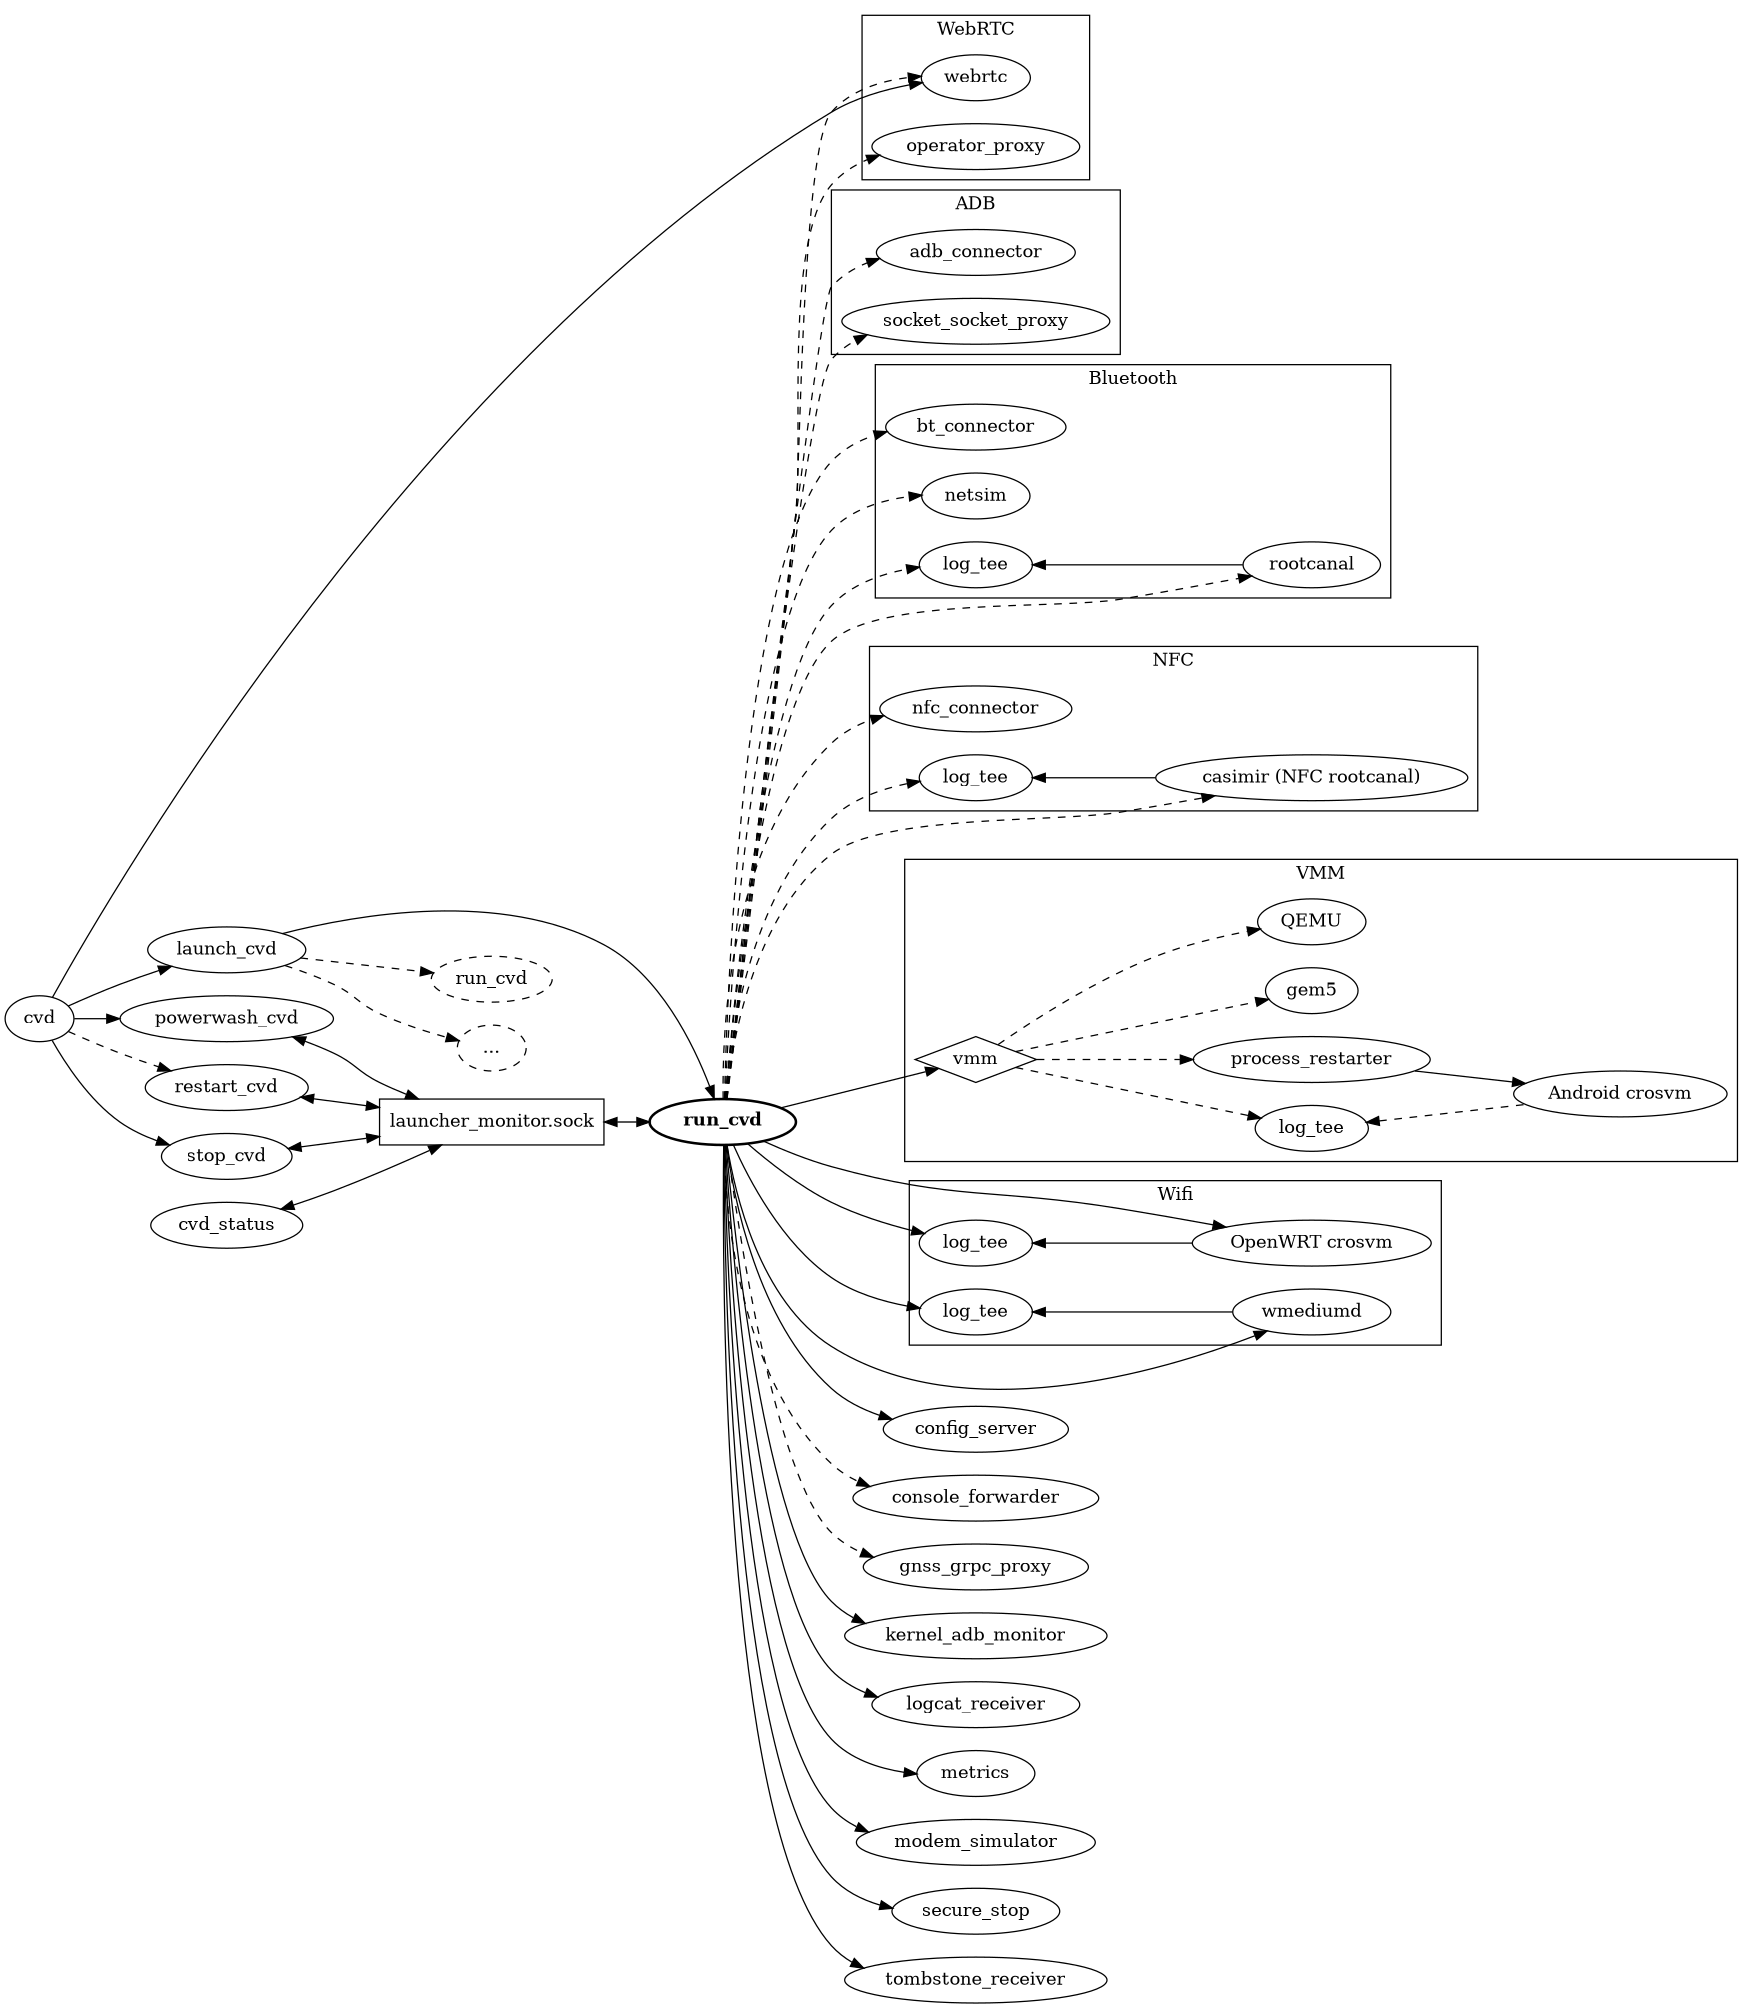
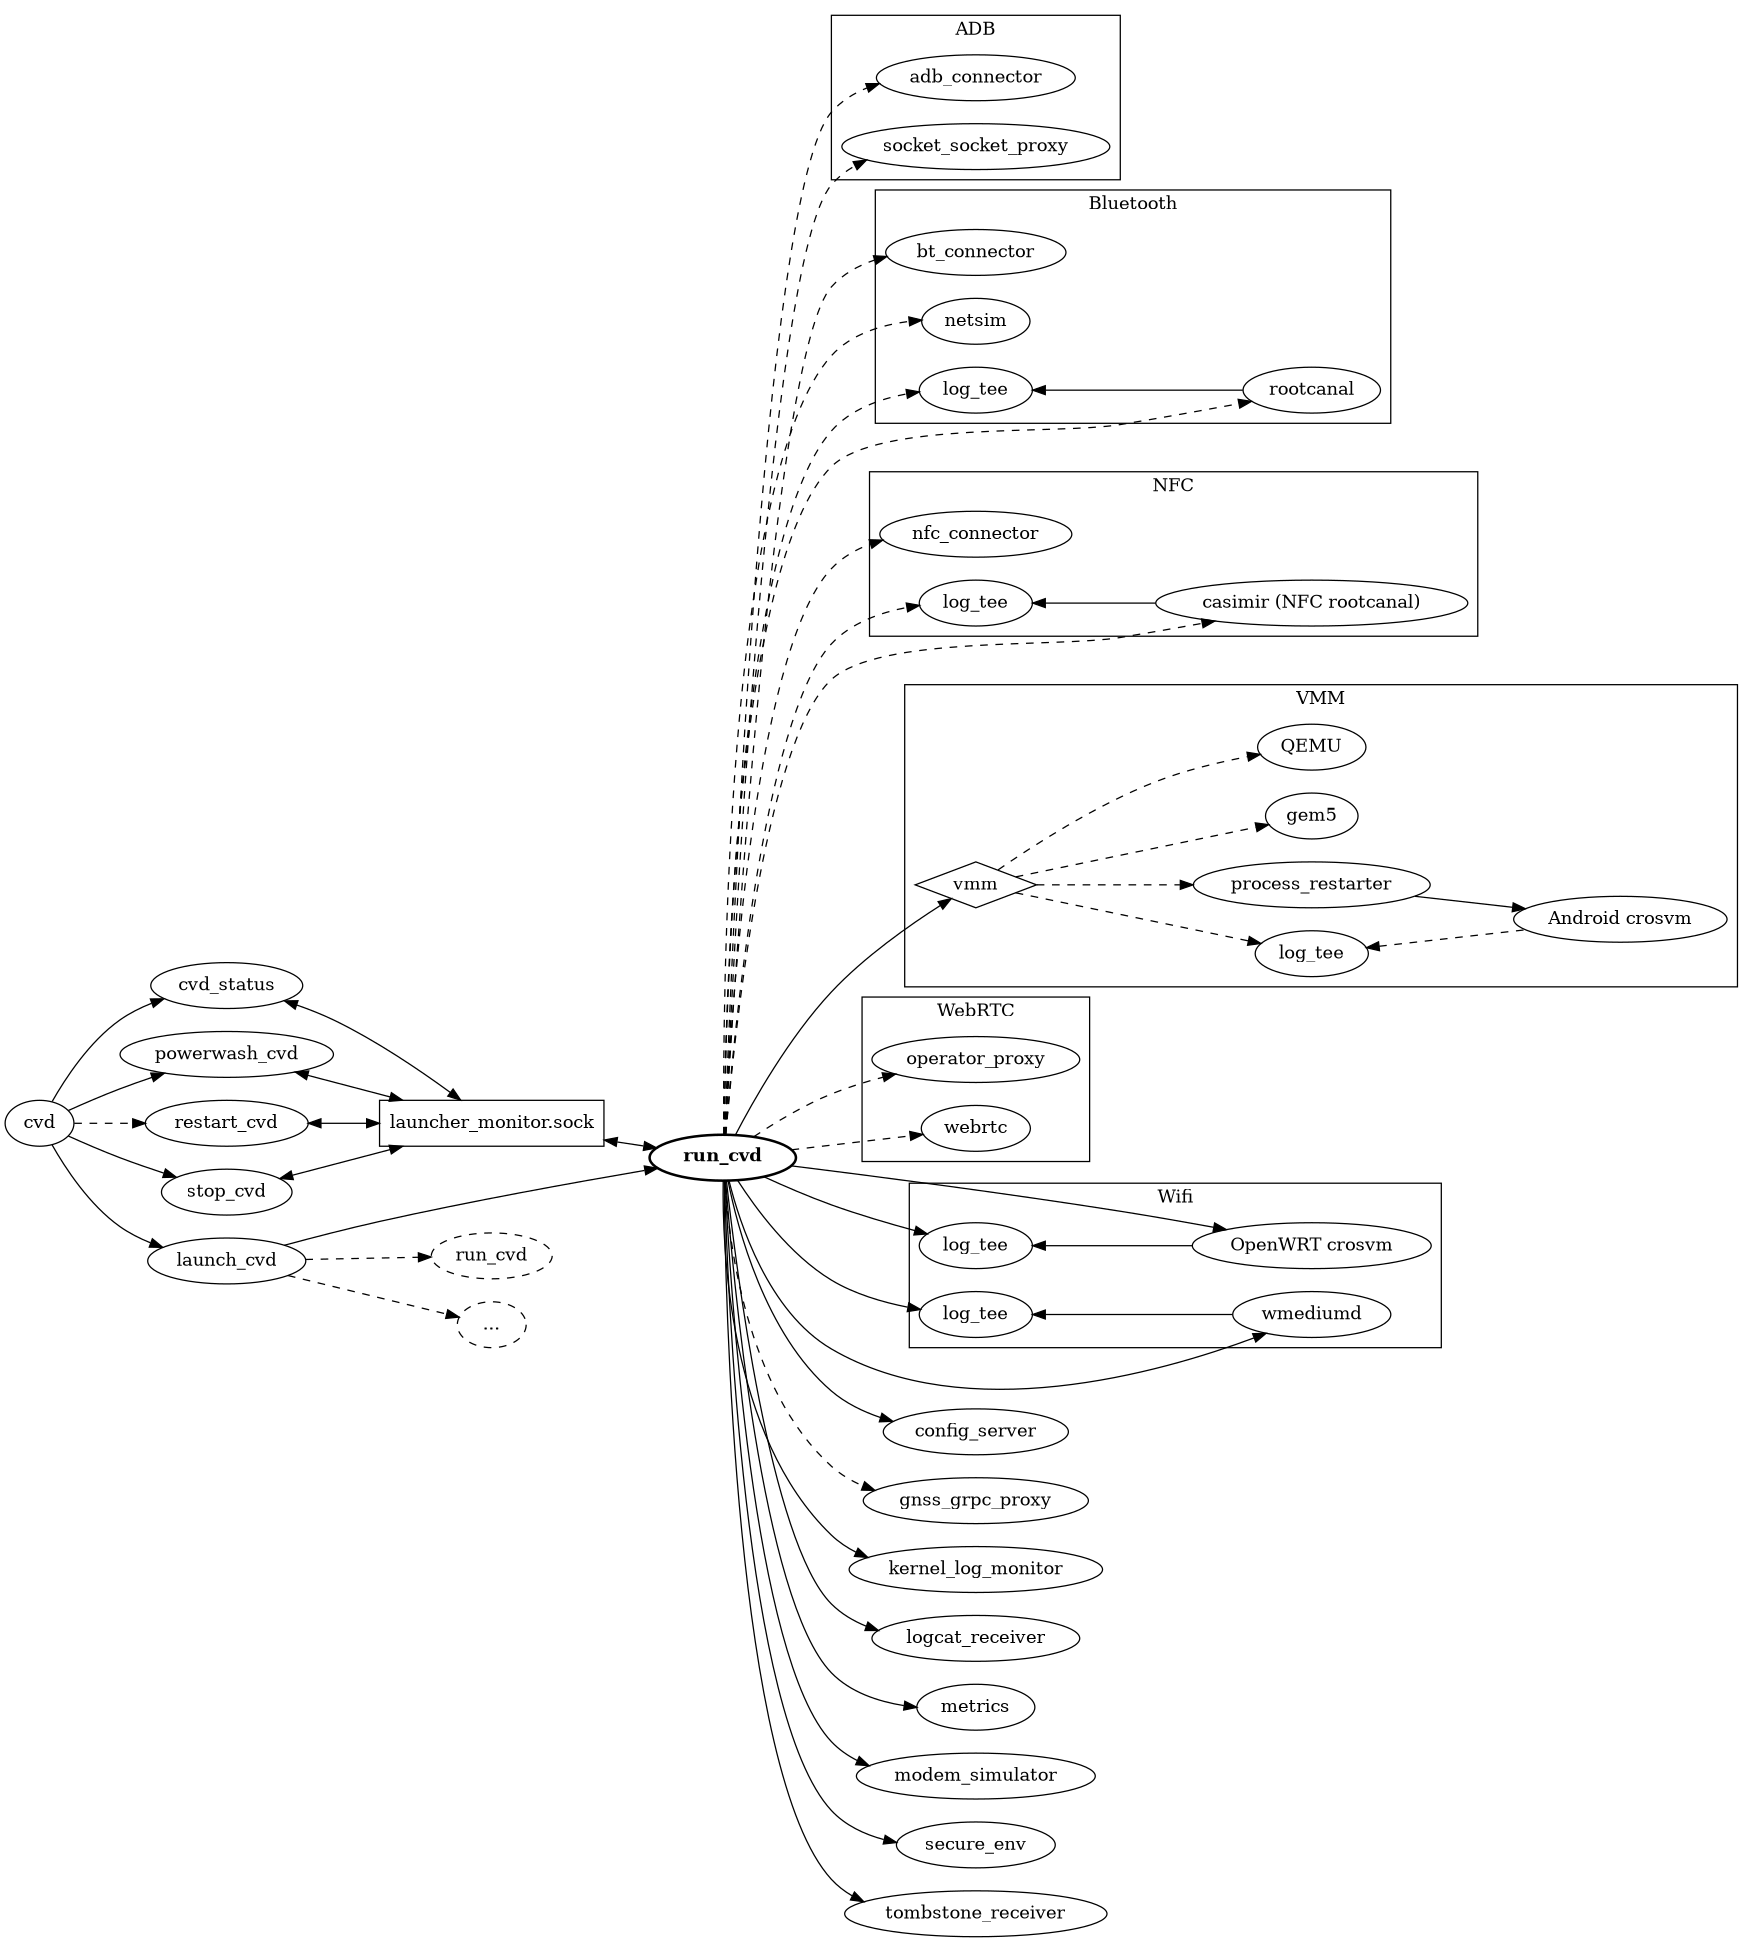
edge "cvd" -> "webrtc": now "cvd" -> "cvd_status"
node "console_forwarder": removed
node "kernel_adb_monitor": label "kernel_adb_monitor" -> "kernel_log_monitor"
node "secure_stop": label "secure_stop" -> "secure_env"
